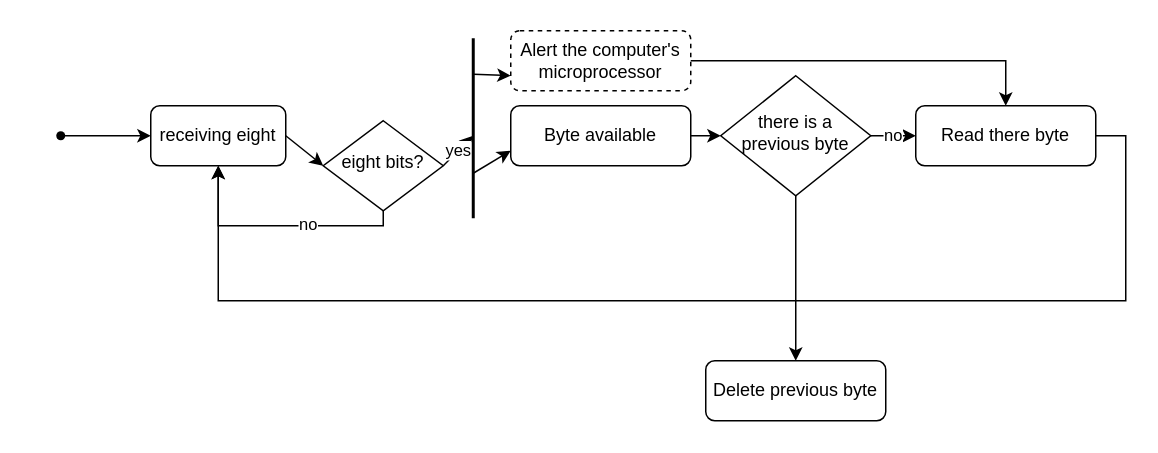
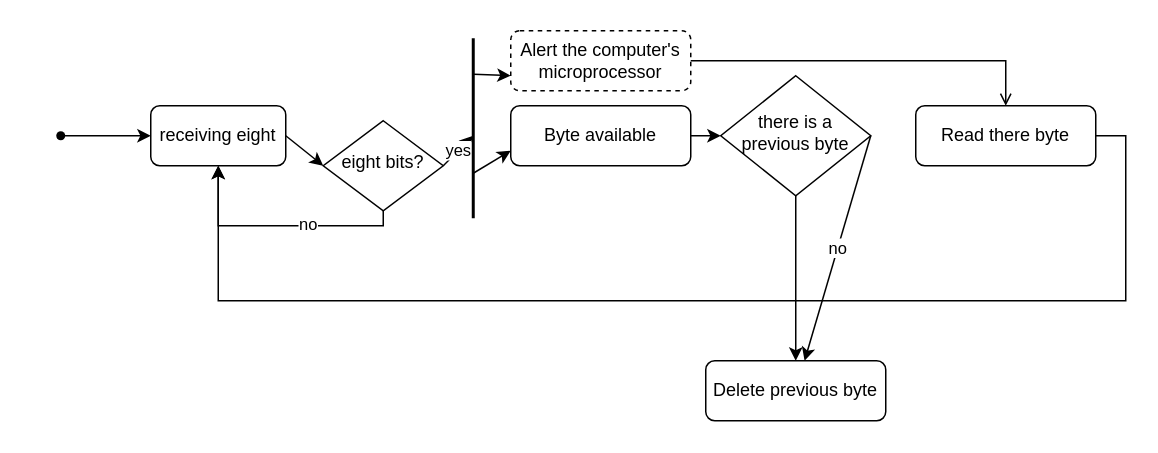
edge "Alert the computer's microprocessor" -> "Read there byte": arrowhead classic -> open
edge "there is a previous byte" -> "Read there byte": now "there is a previous byte" -> "Delete previous byte"
